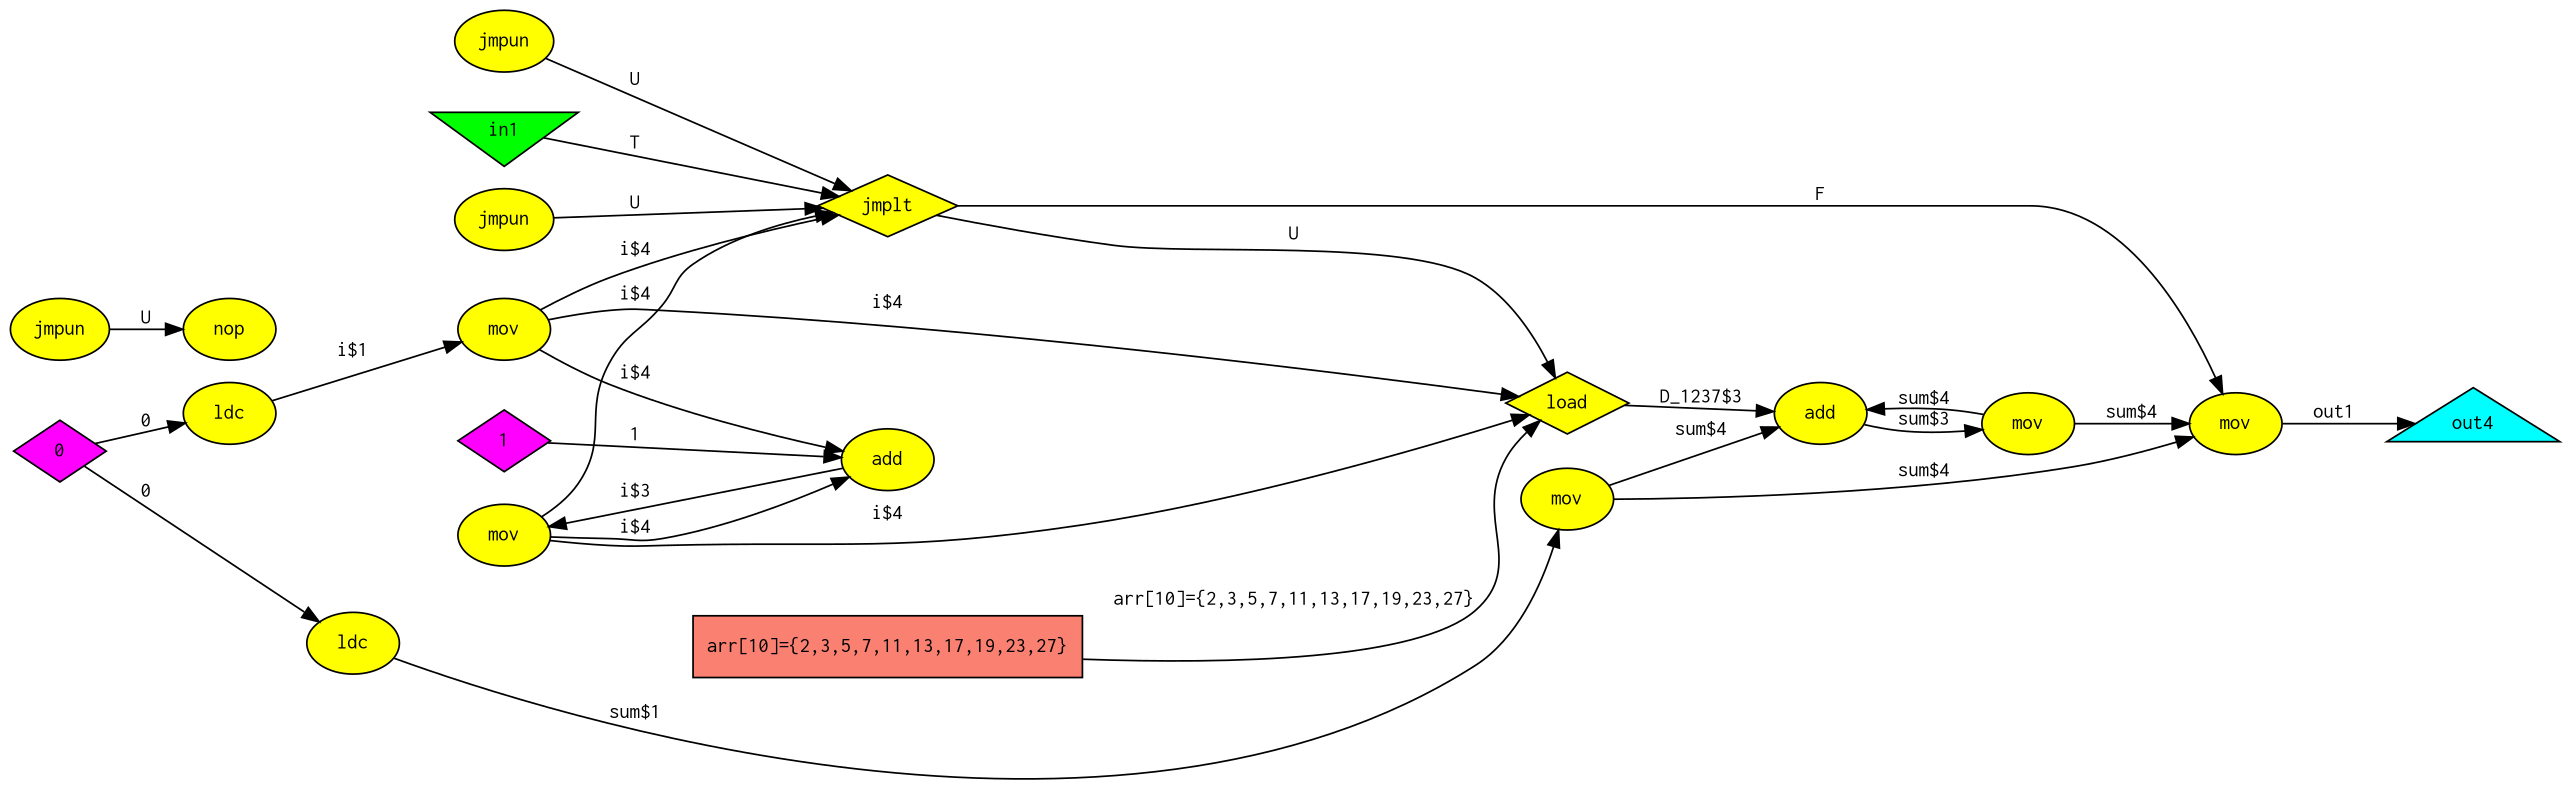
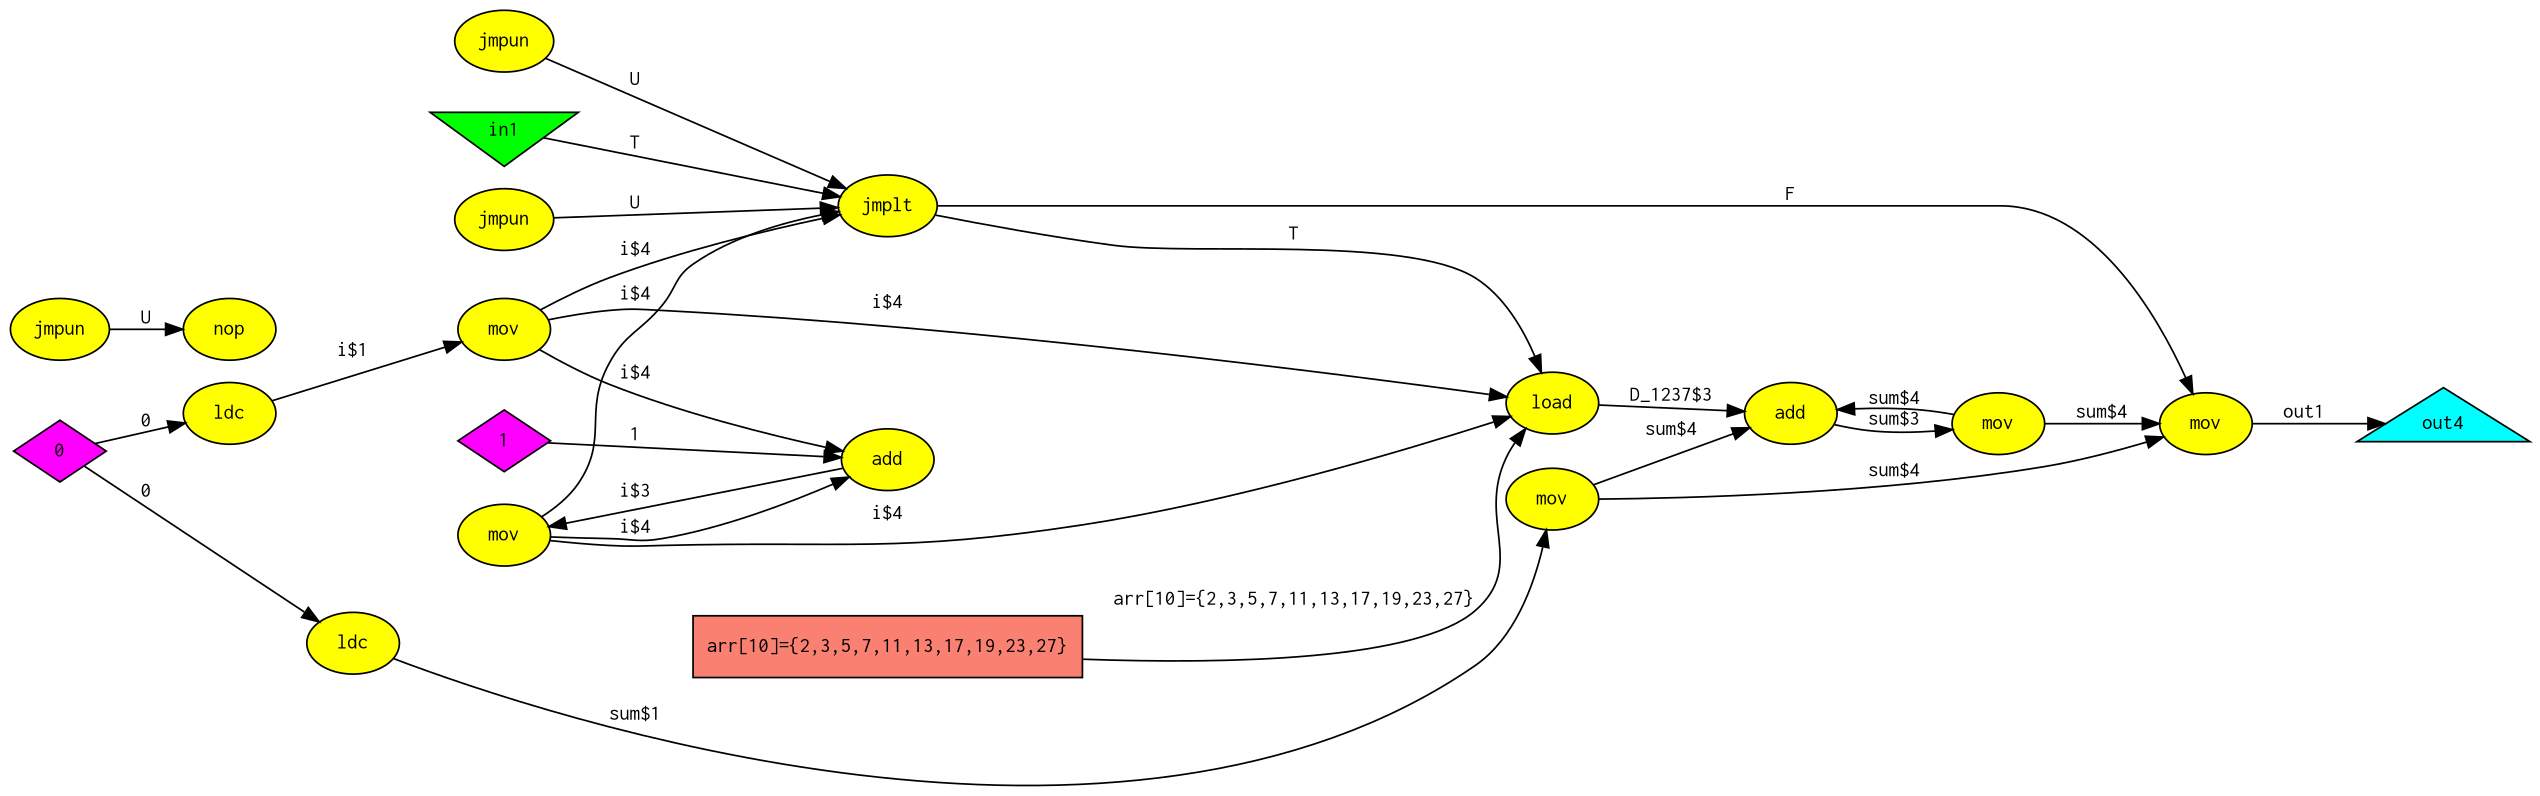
node "jmplt": shape diamond -> ellipse
edge "jmplt" -> "load": label "U" -> "T"
node "load": shape diamond -> ellipse
